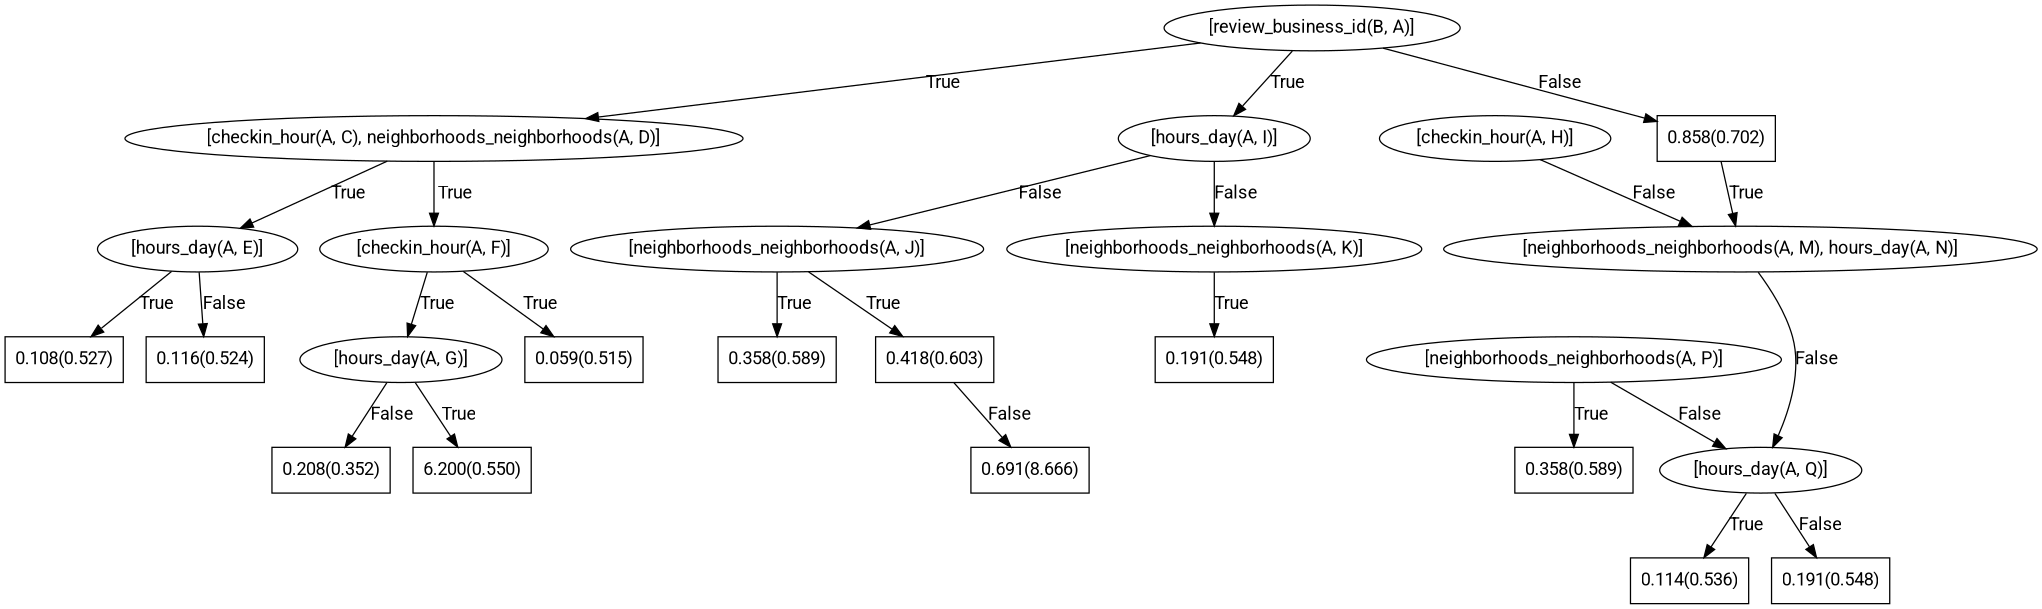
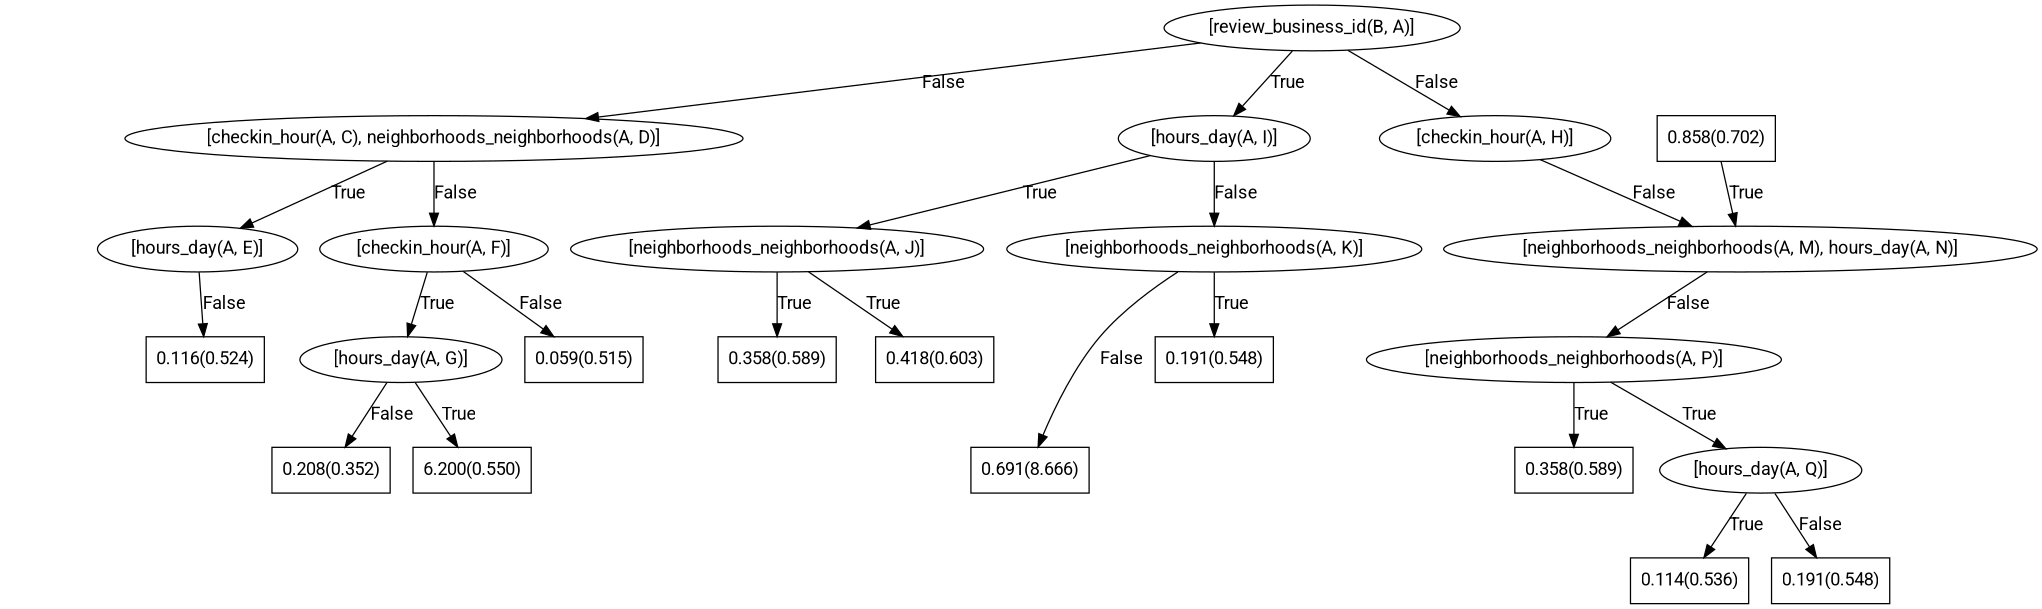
edge "[review_business_id(B, A)]" -> "[checkin_hour(A, C), neighborhoods_neighborhoods(A, D)]": label "True" -> "False"
edge "[review_business_id(B, A)]" -> "0.858(0.702)": now "[review_business_id(B, A)]" -> "[checkin_hour(A, H)]"
edge "[checkin_hour(A, C), neighborhoods_neighborhoods(A, D)]" -> "[checkin_hour(A, F)]": label "True" -> "False"
edge "[hours_day(A, I)]" -> "[neighborhoods_neighborhoods(A, J)]": label "False" -> "True"
edge "[checkin_hour(A, F)]" -> "0.059(0.515)": label "True" -> "False"
edge "[neighborhoods_neighborhoods(A, M), hours_day(A, N)]" -> "[hours_day(A, Q)]": now "[neighborhoods_neighborhoods(A, M), hours_day(A, N)]" -> "[neighborhoods_neighborhoods(A, P)]"
node "0.108(0.527)": removed
edge "0.418(0.603)" -> "0.691(8.666)": now "[neighborhoods_neighborhoods(A, K)]" -> "0.691(8.666)"
edge "[neighborhoods_neighborhoods(A, P)]" -> "[hours_day(A, Q)]": label "False" -> "True"
